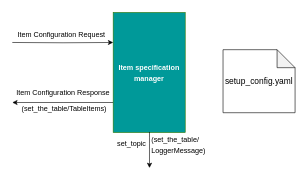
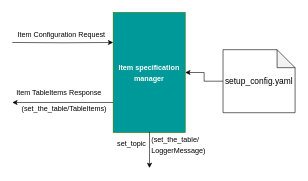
edge "setup_config.yaml" -> "Item specification manager": added
node "Item Configuration Response": label "Item Configuration Response" -> "Item TableItems Response"
